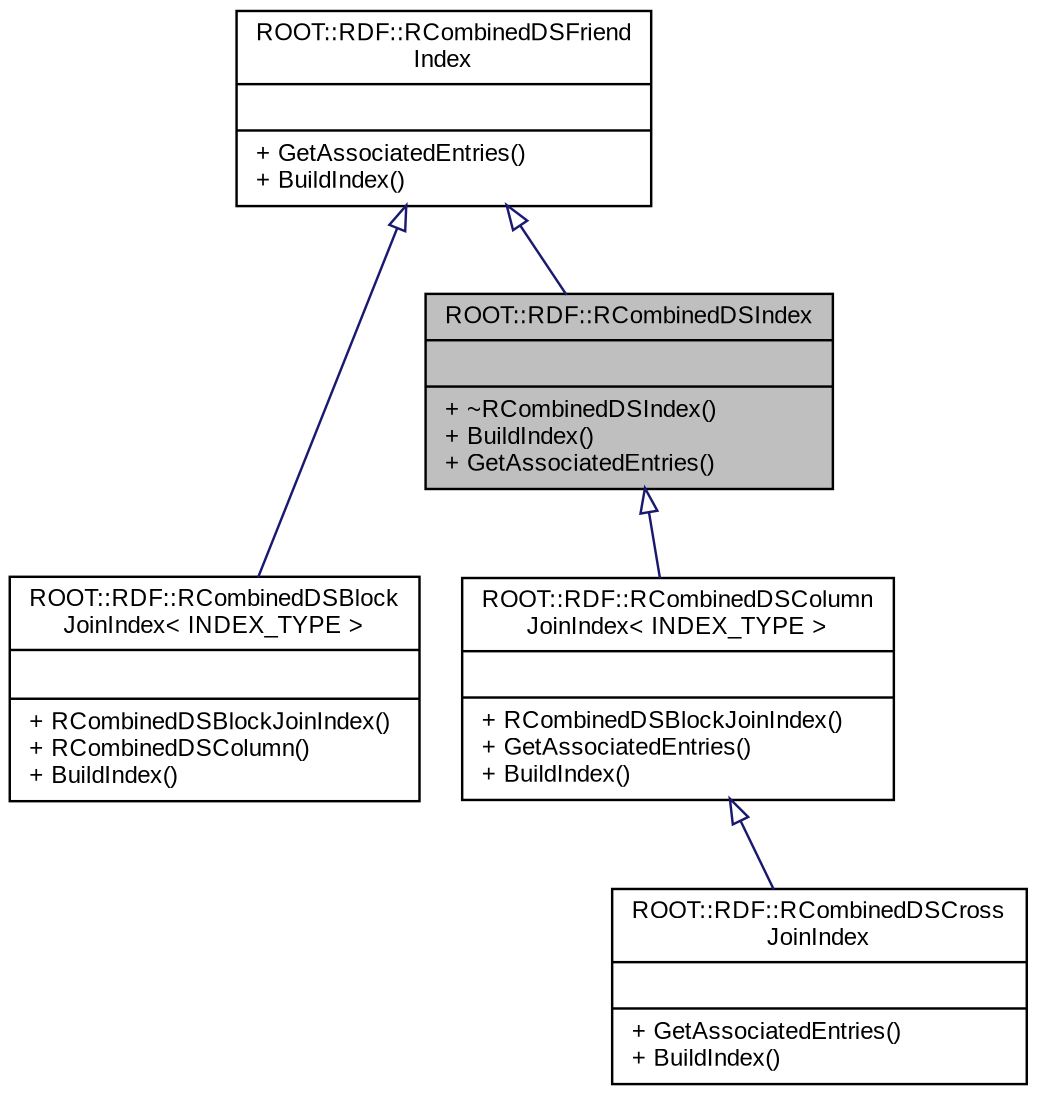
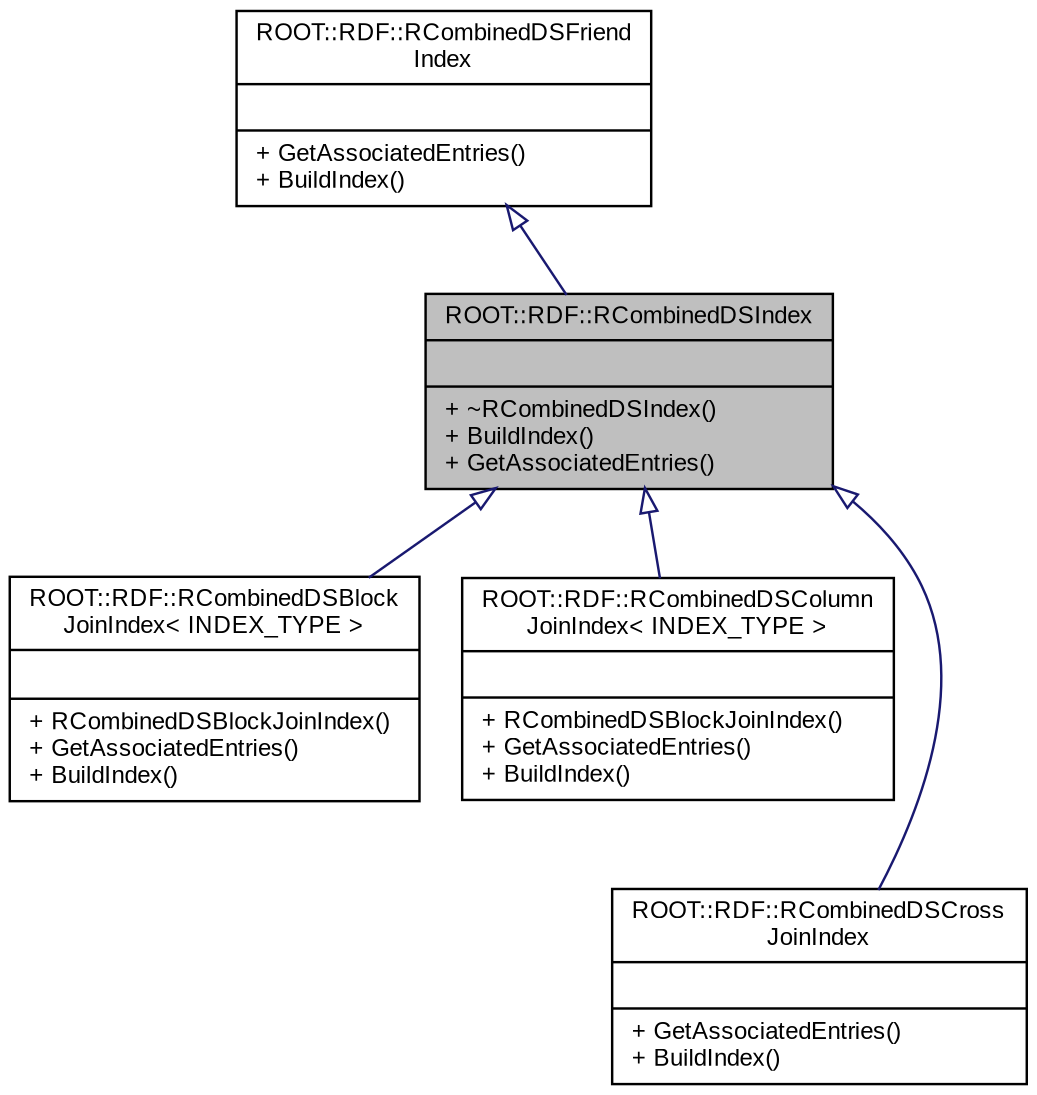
edge "ROOT::RDF::RCombinedDSBlock" -> "ROOT::RDF::RCombinedDSFriend": now "ROOT::RDF::RCombinedDSBlock" -> "ROOT::RDF::RCombinedDSIndex"
node "ROOT::RDF::RCombinedDSBlock": text "+ RCombinedDSColumn()" -> "+ GetAssociatedEntries()"
edge "ROOT::RDF::RCombinedDSCross" -> "ROOT::RDF::RCombinedDSColumn": now "ROOT::RDF::RCombinedDSCross" -> "ROOT::RDF::RCombinedDSIndex"
